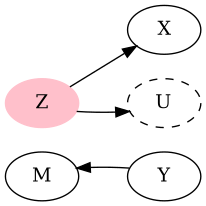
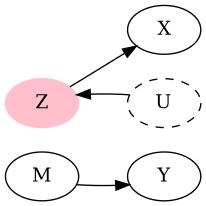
edge "Z" -> "U": reversed
edge "Y" -> "M": reversed
